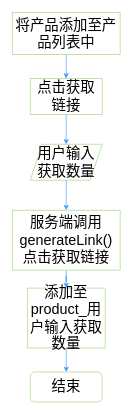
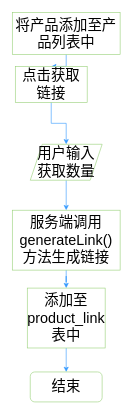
node "点击获取链接": moved (66, 96) -> (51, 84)
node "服务端调用generateLink()点击获取链接": label "服务端调用generateLink()点击获取链接" -> "服务端调用generateLink()方法生成链接"
node "添加至product_用户输入获取数量": label "添加至product_用户输入获取数量" -> "添加至product_link表中"
